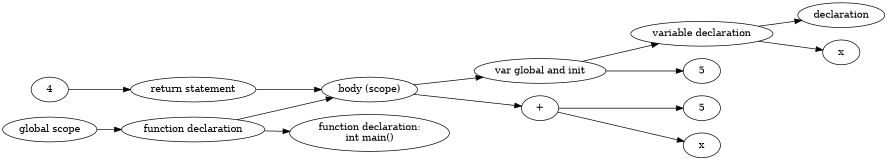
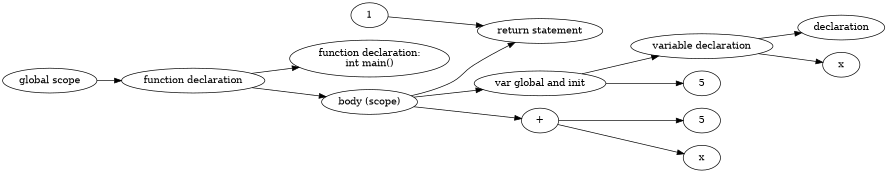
node "4": label "4" -> "1"
edge "return statement" -> "body (scope)": reversed
